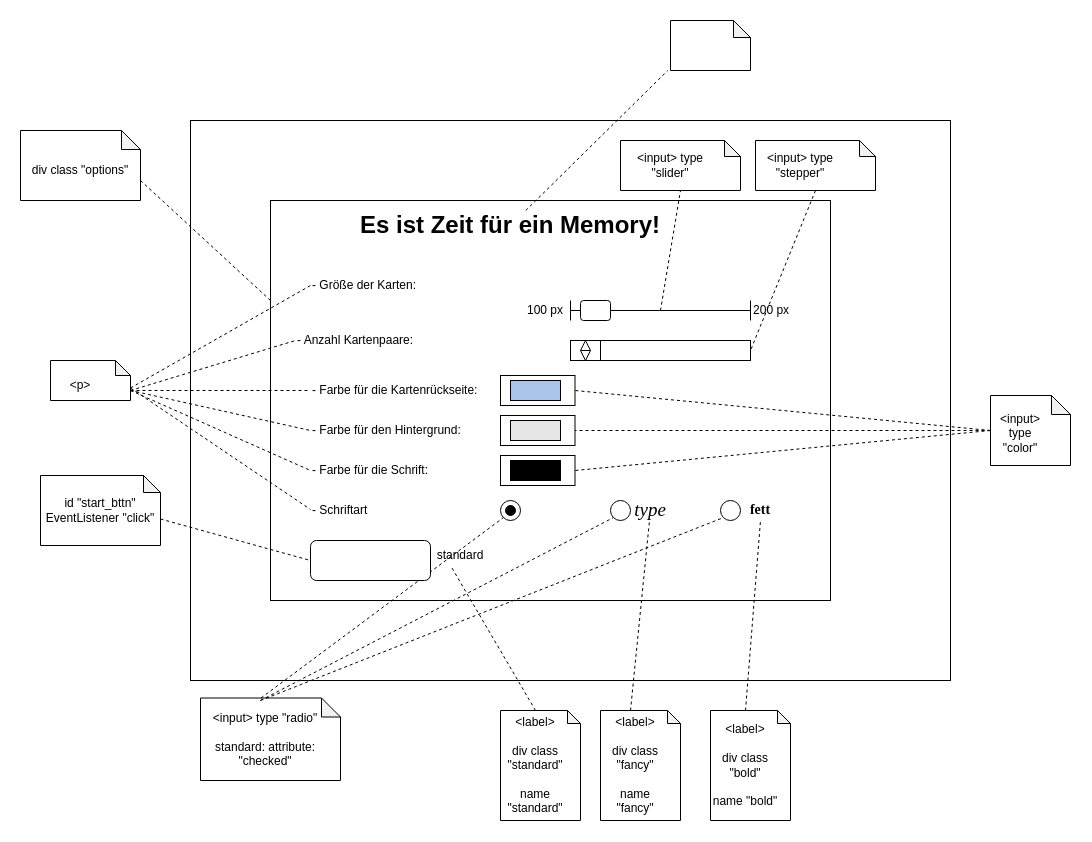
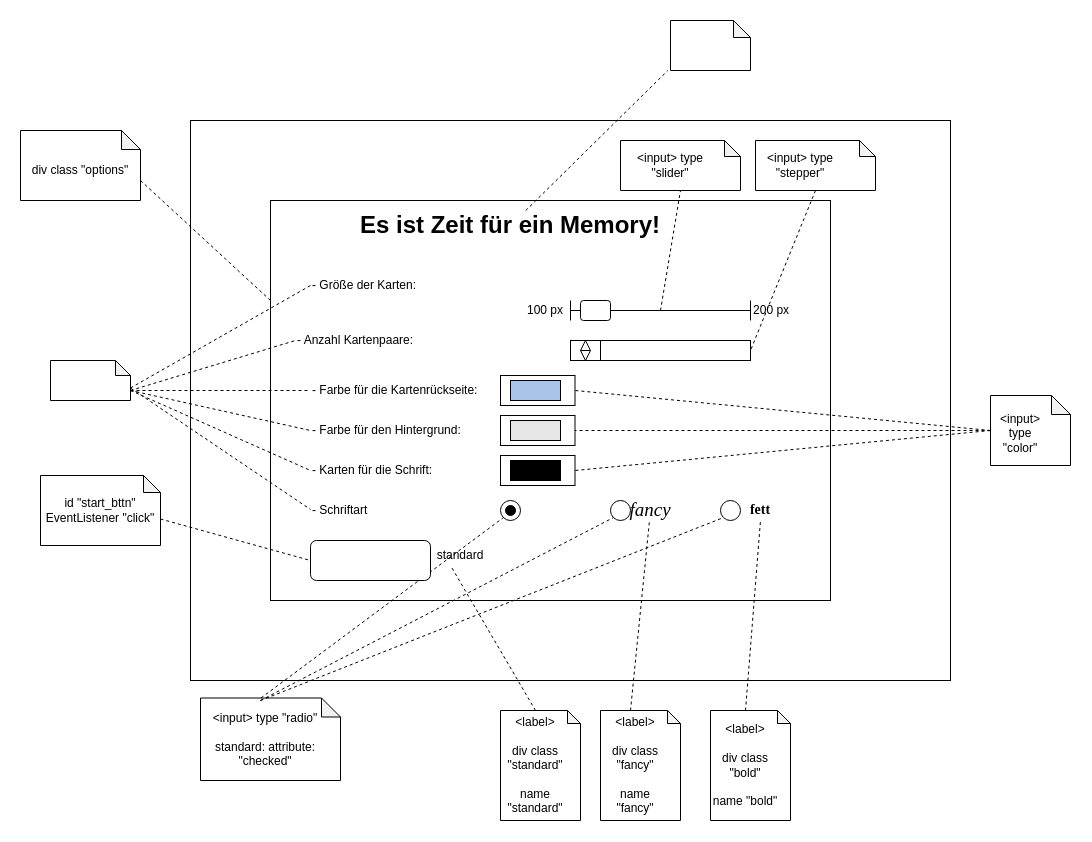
node "<p>": removed
node "- Farbe für die Schrift:": label "- Farbe für die Schrift:" -> "- Karten für die Schrift:"
node "type": label "type" -> "fancy"
